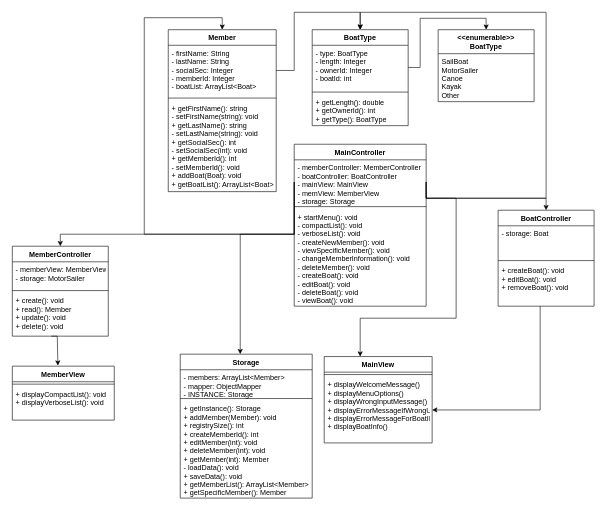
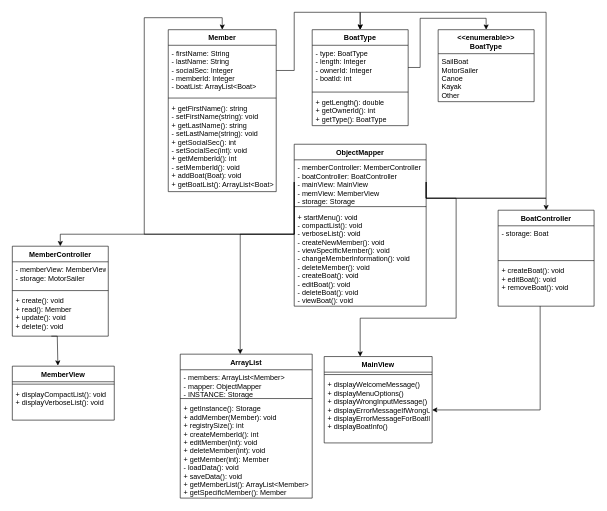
node "MainController": label "MainController" -> "ObjectMapper"
node "Storage": label "Storage" -> "ArrayList"
